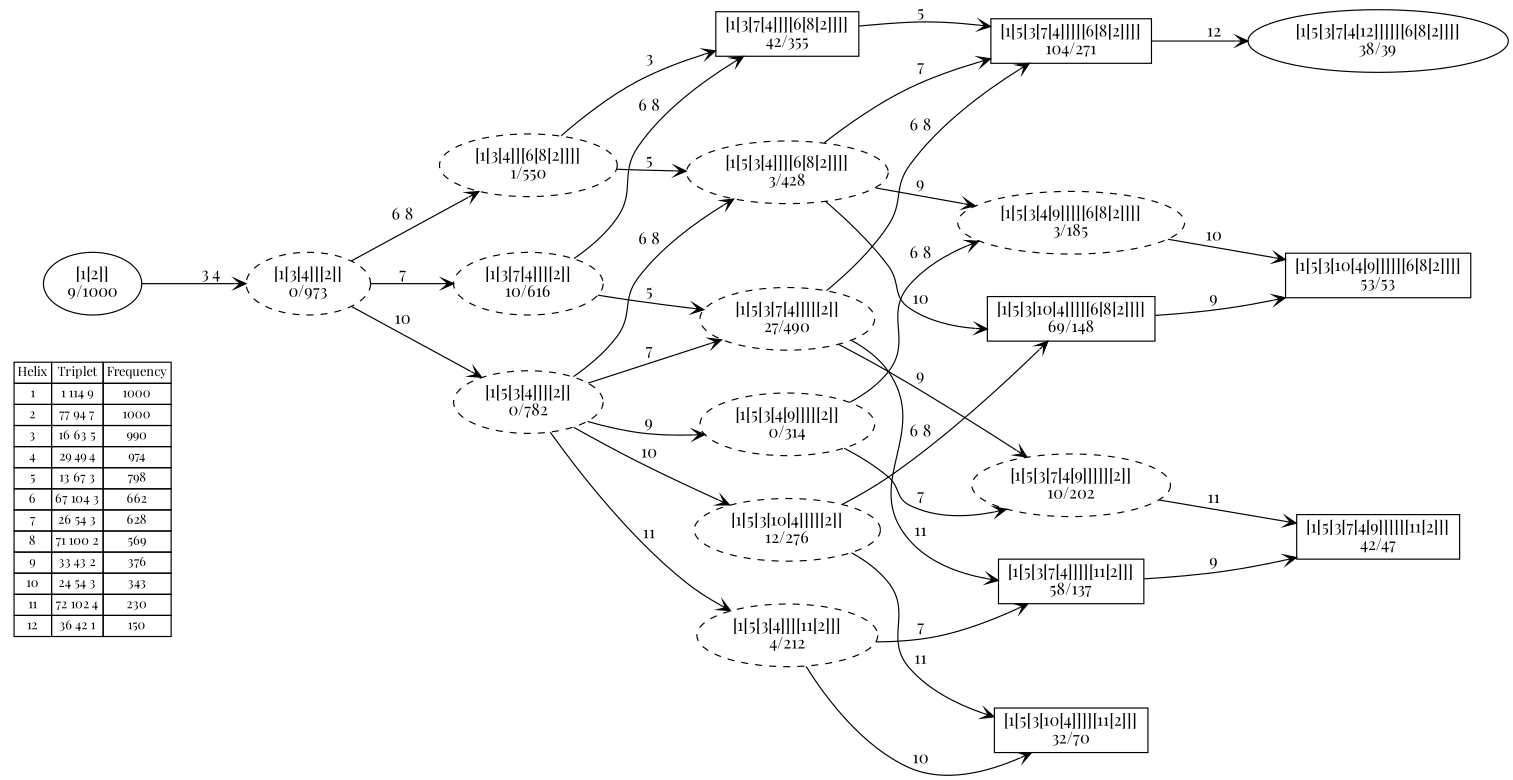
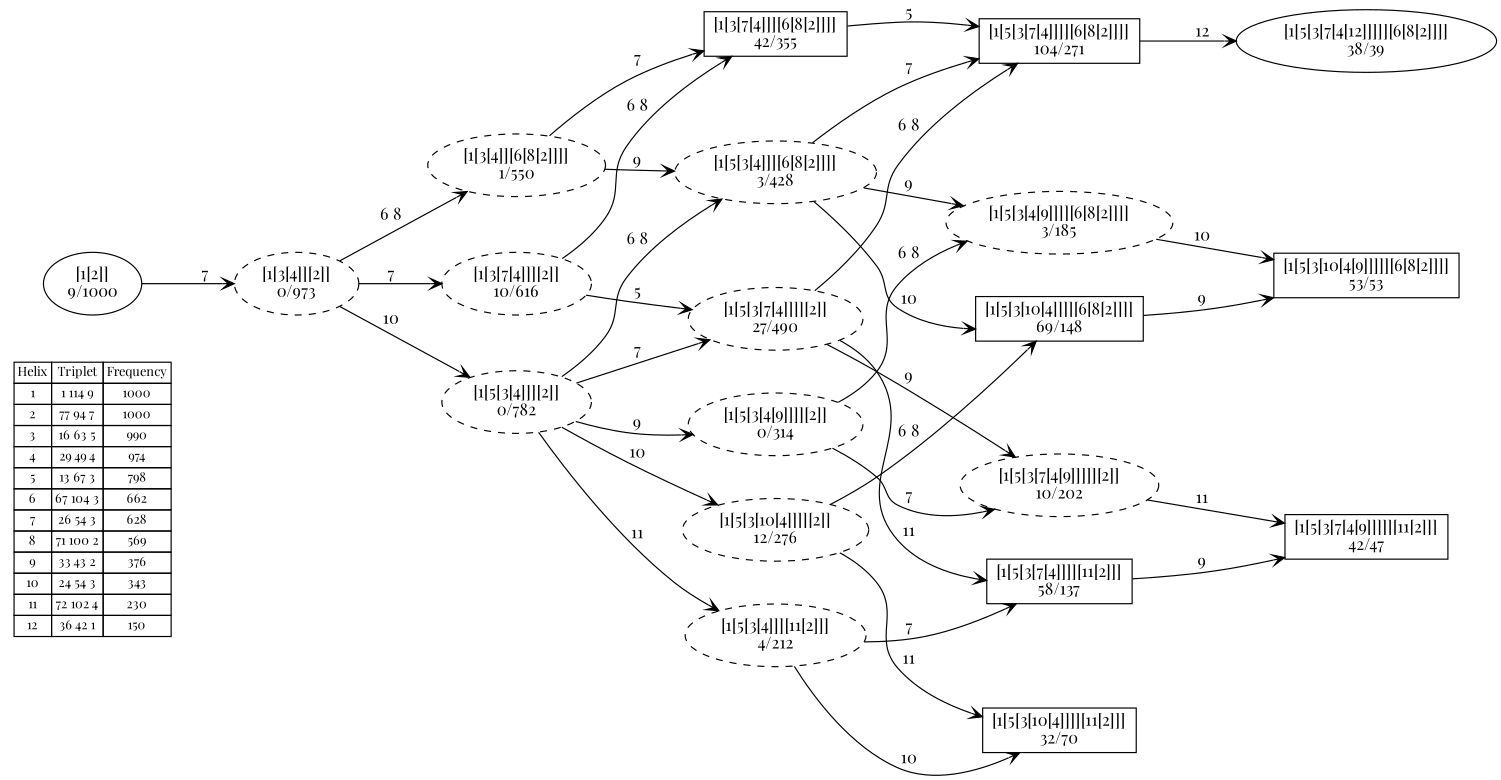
edge "[1[3[4]][6[8[2]]]] 1/550" -> "[1[3[7[4]]][6[8[2]]]] 42/355": label "3 " -> "7 "
edge "[1[3[4]][6[8[2]]]] 1/550" -> "[1[5[3[4]]][6[8[2]]]] 3/428": label "5 " -> "9 "
edge "[1[2]] 9/1000" -> "[1[3[4]][2]] 0/973": label "3 4 " -> "7 "
